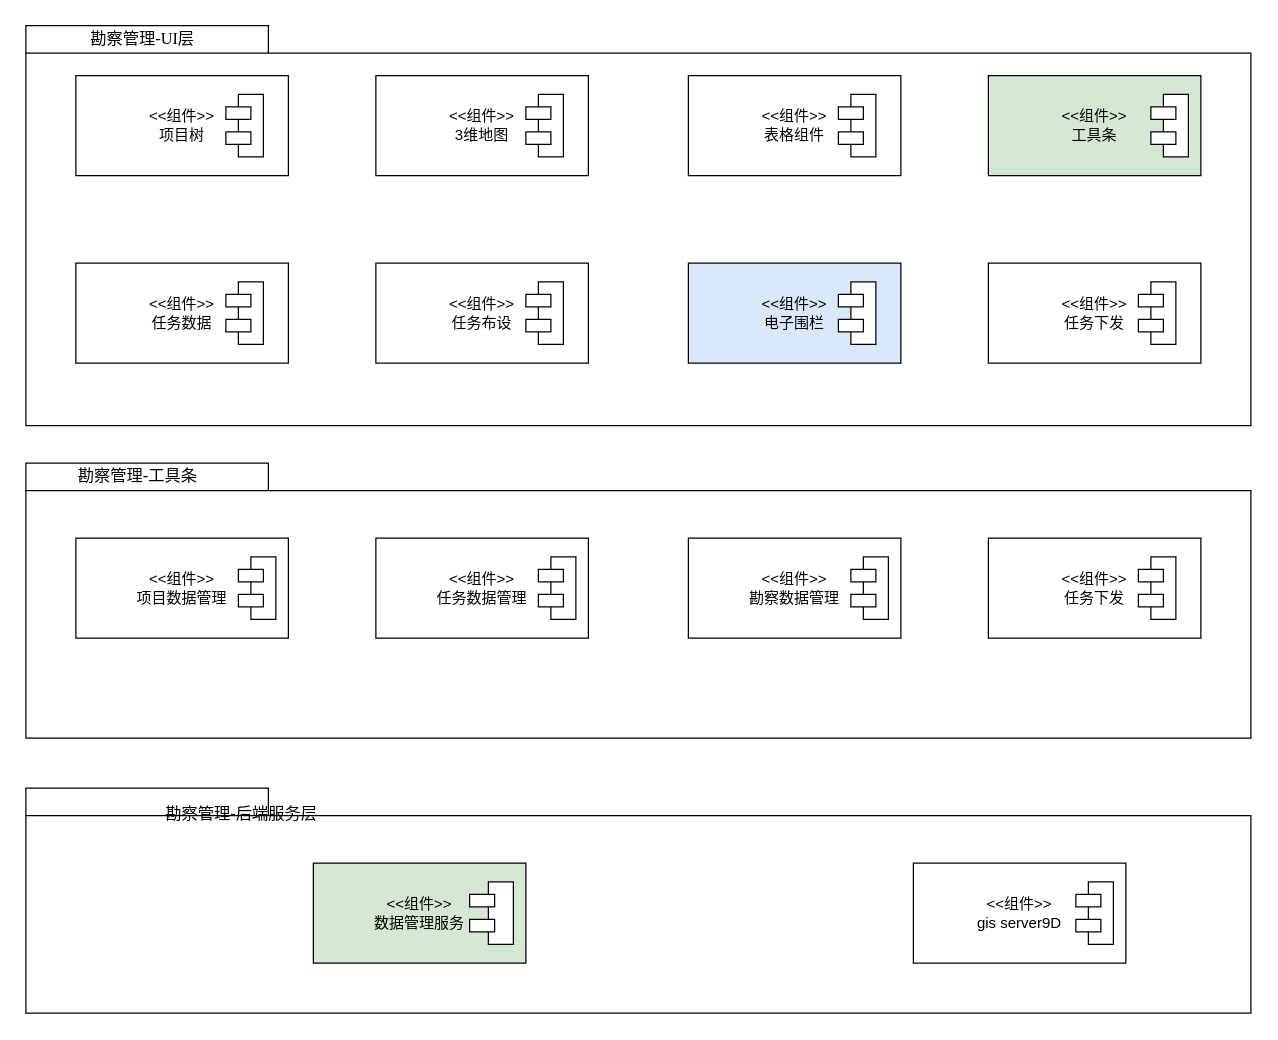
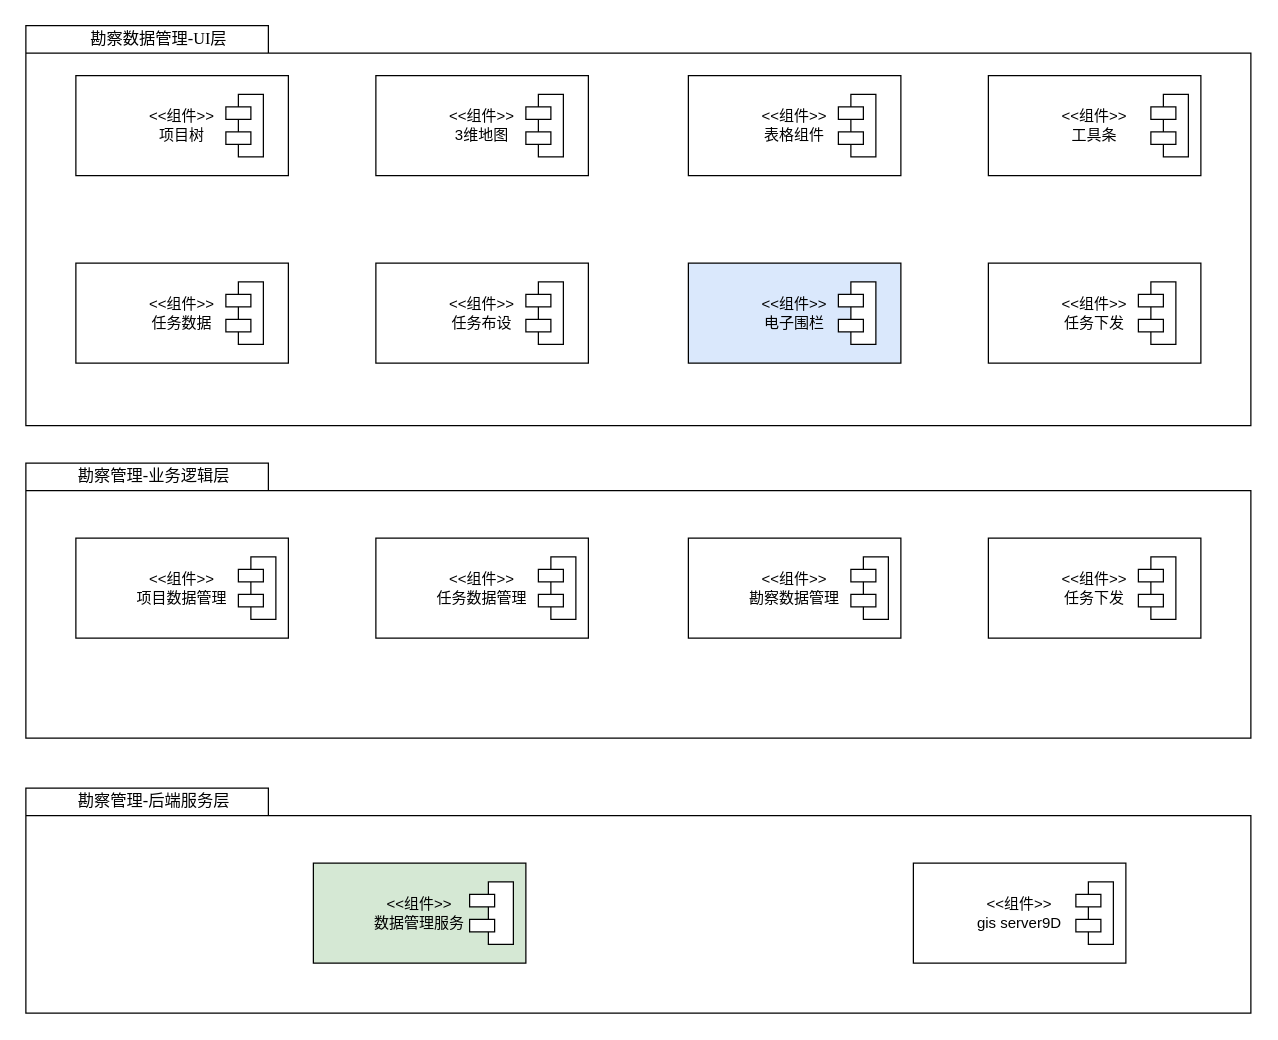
node "勘察管理-UI层": label "勘察管理-UI层" -> "勘察数据管理-UI层"
node "<<组件>> 工具条": fillcolor #d5e8d4 -> #ffffff
node "勘察管理-工具条": label "勘察管理-工具条" -> "勘察管理-业务逻辑层"
node "勘察管理-后端服务层": moved (244, 813) -> (157, 801)
